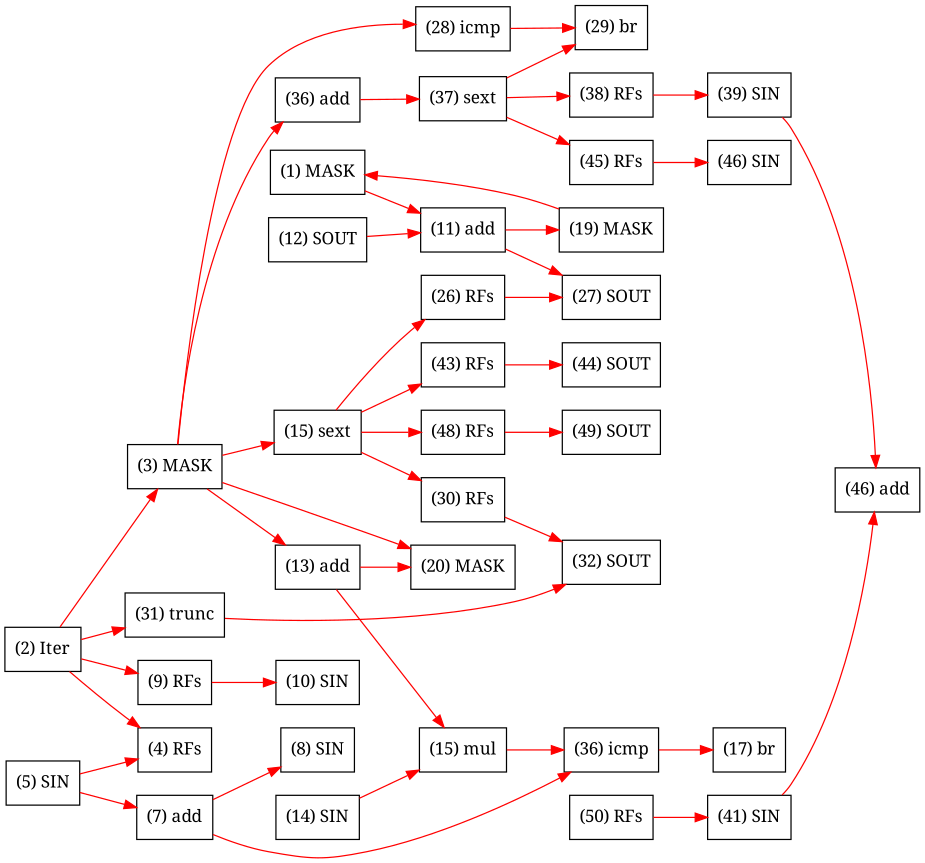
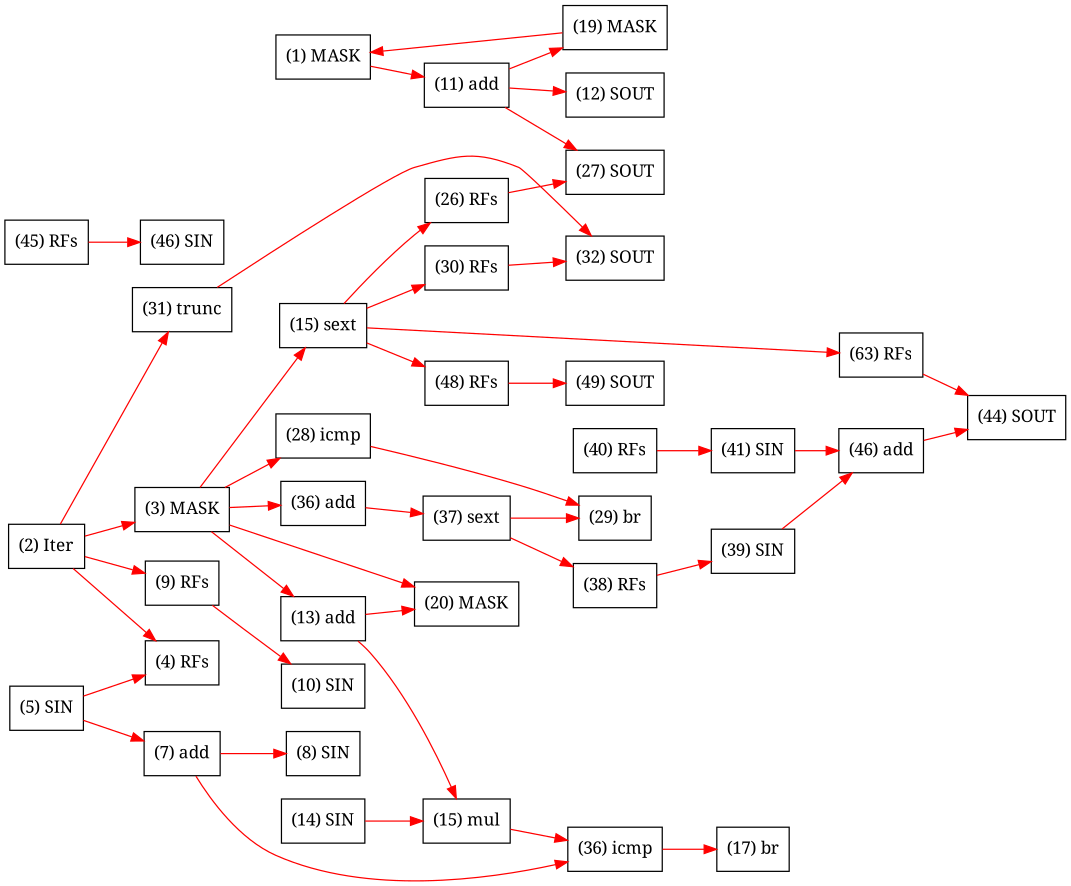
edge "(37) sext" -> "(45) RFs": removed
edge "(12) SOUT" -> "(11) add": reversed
node "(43) RFs": label "(43) RFs" -> "(63) RFs"
edge "(46) add" -> "(44) SOUT": added
node "(50) RFs": label "(50) RFs" -> "(40) RFs"
